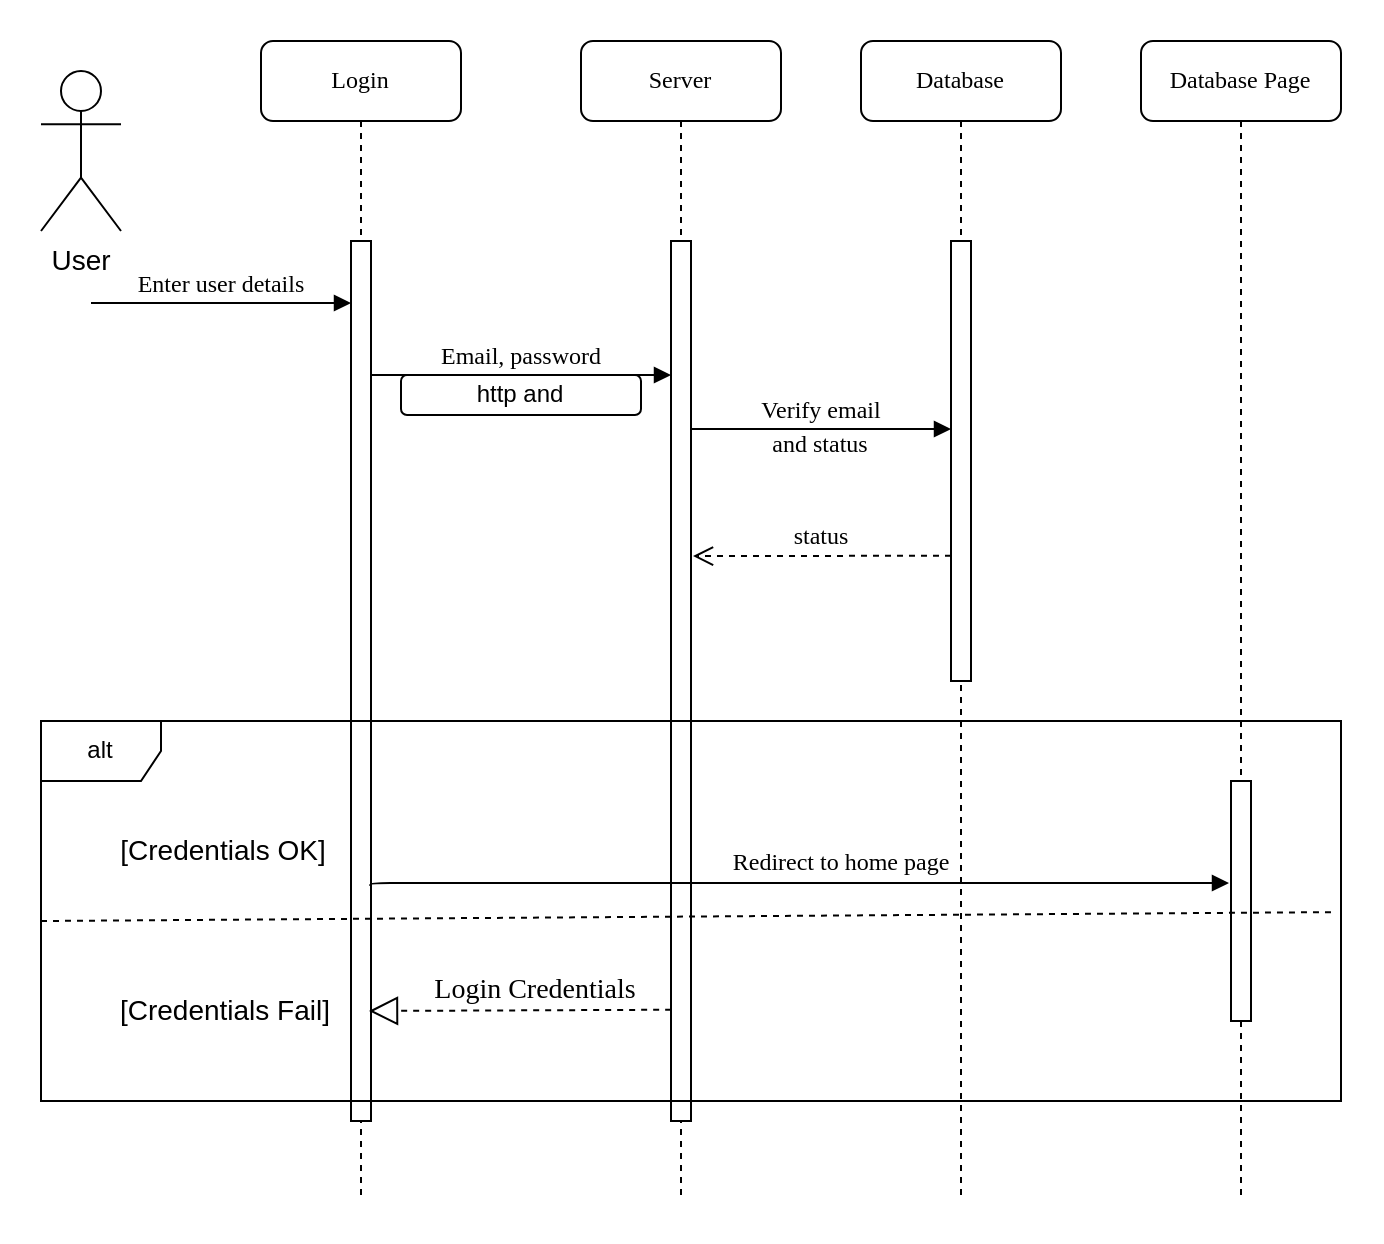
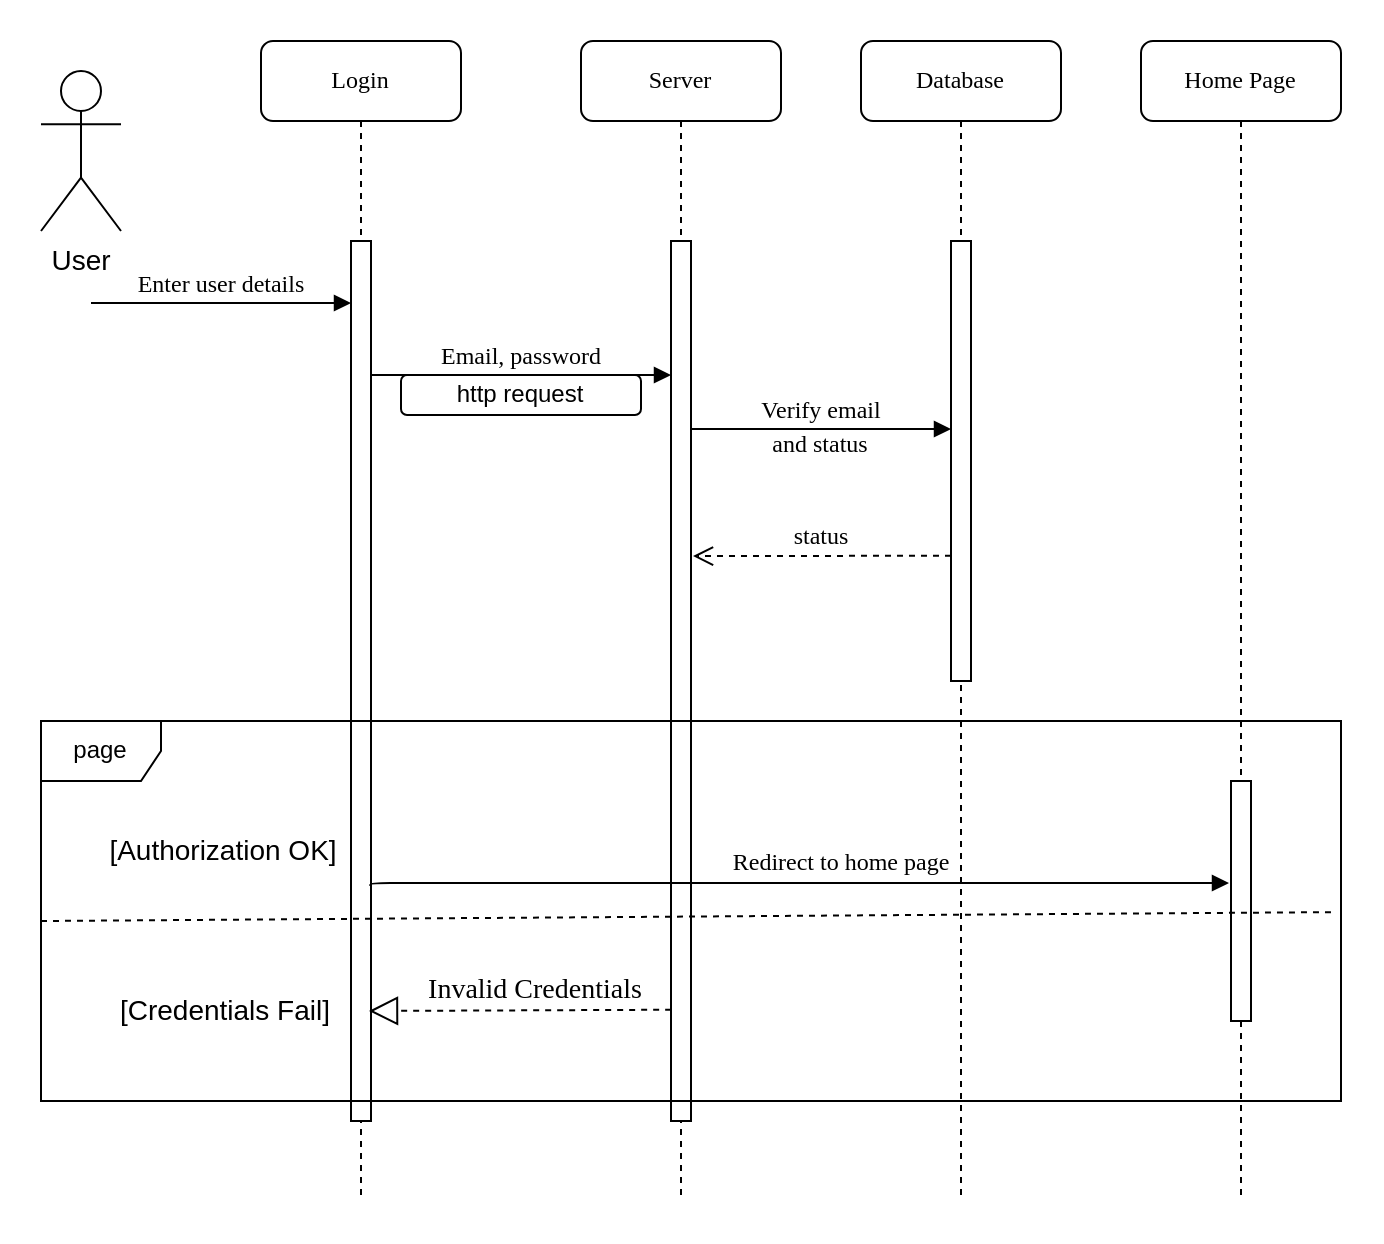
node "Database Page": label "Database Page" -> "Home Page"
node "http and": label "http and" -> "http request"
node "alt": label "alt" -> "page"
node "[Credentials OK]": label "[Credentials OK]" -> "[Authorization OK]"
node "Login Credentials": label "Login Credentials" -> "Invalid Credentials"
